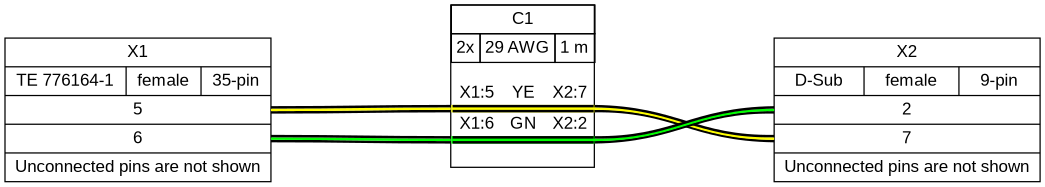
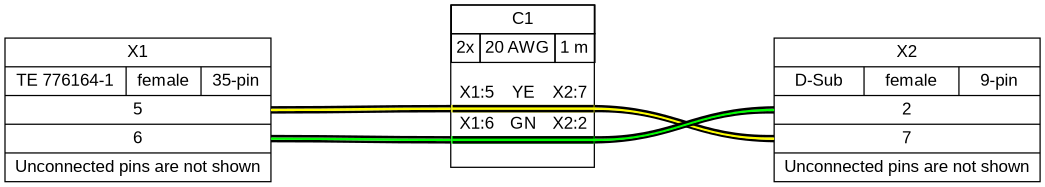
node "C1": text "29 AWG" -> "20 AWG"
